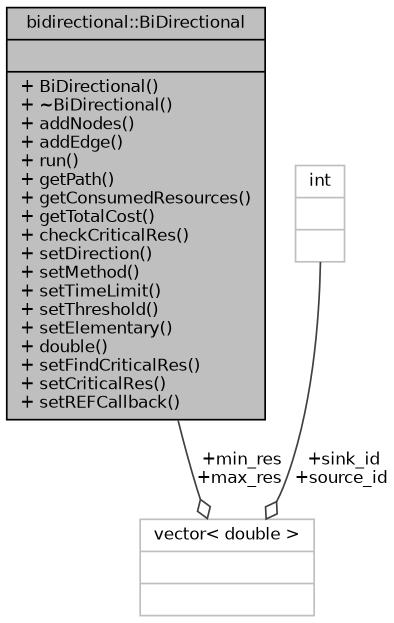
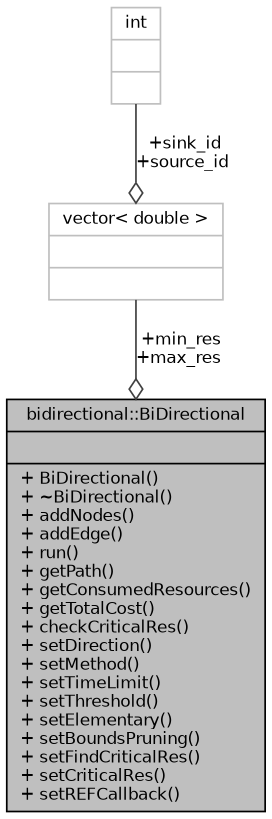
node "bidirectional::BiDirectional": text "+ double()" -> "+ setBoundsPruning()"
edge "bidirectional::BiDirectional" -> "vector< double >": reversed
